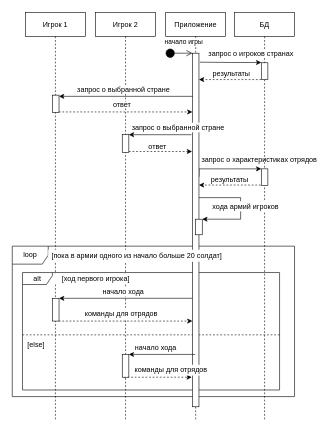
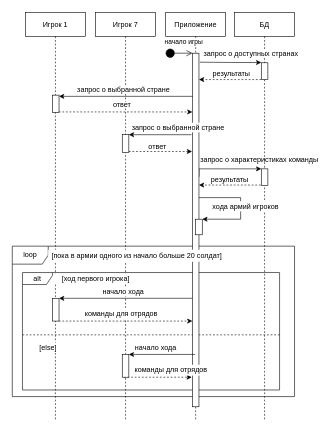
node "Игрок 2": label "Игрок 2" -> "Игрок 7"
node "запрос о игроков странах": label "запрос о игроков странах" -> "запрос о доступных странах"
node "запрос о характеристиках отрядов": label "запрос о характеристиках отрядов" -> "запрос о характеристиках команды"
node "[else]": moved (36, 345) -> (48, 348)
